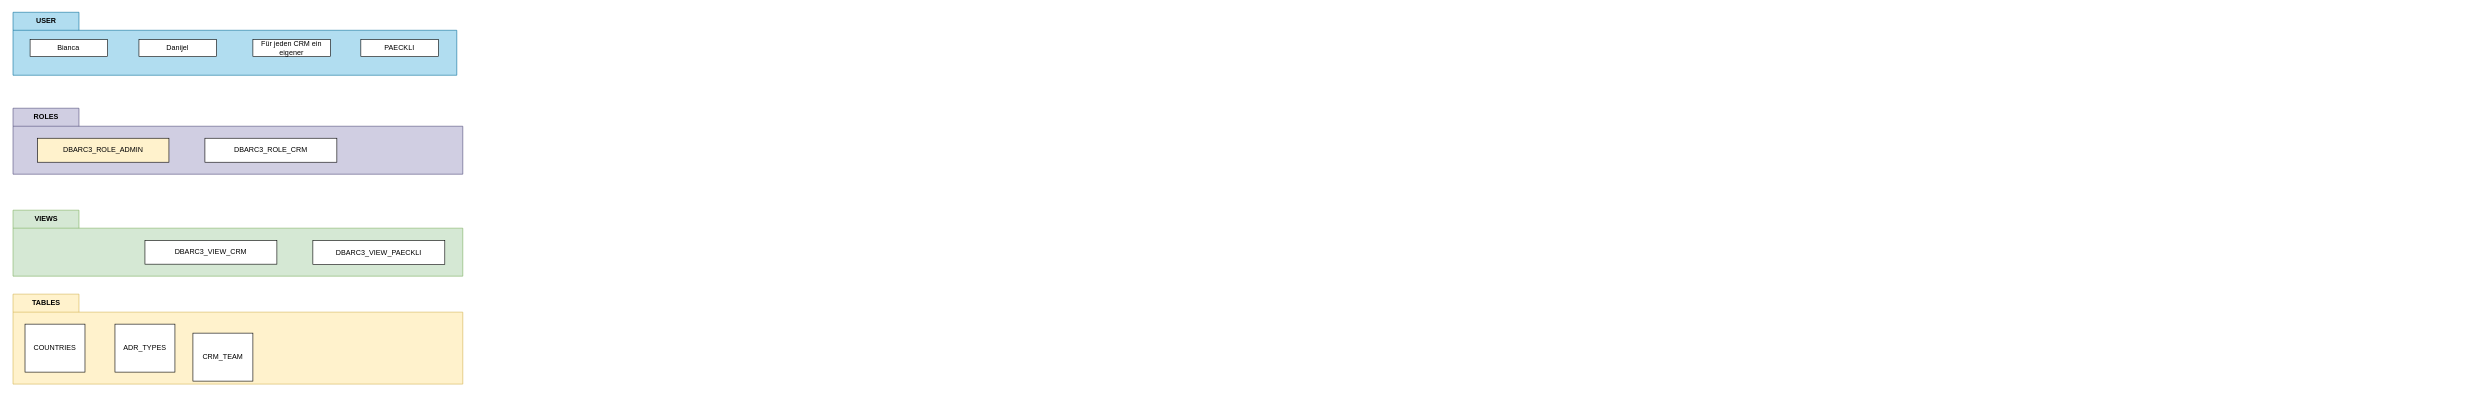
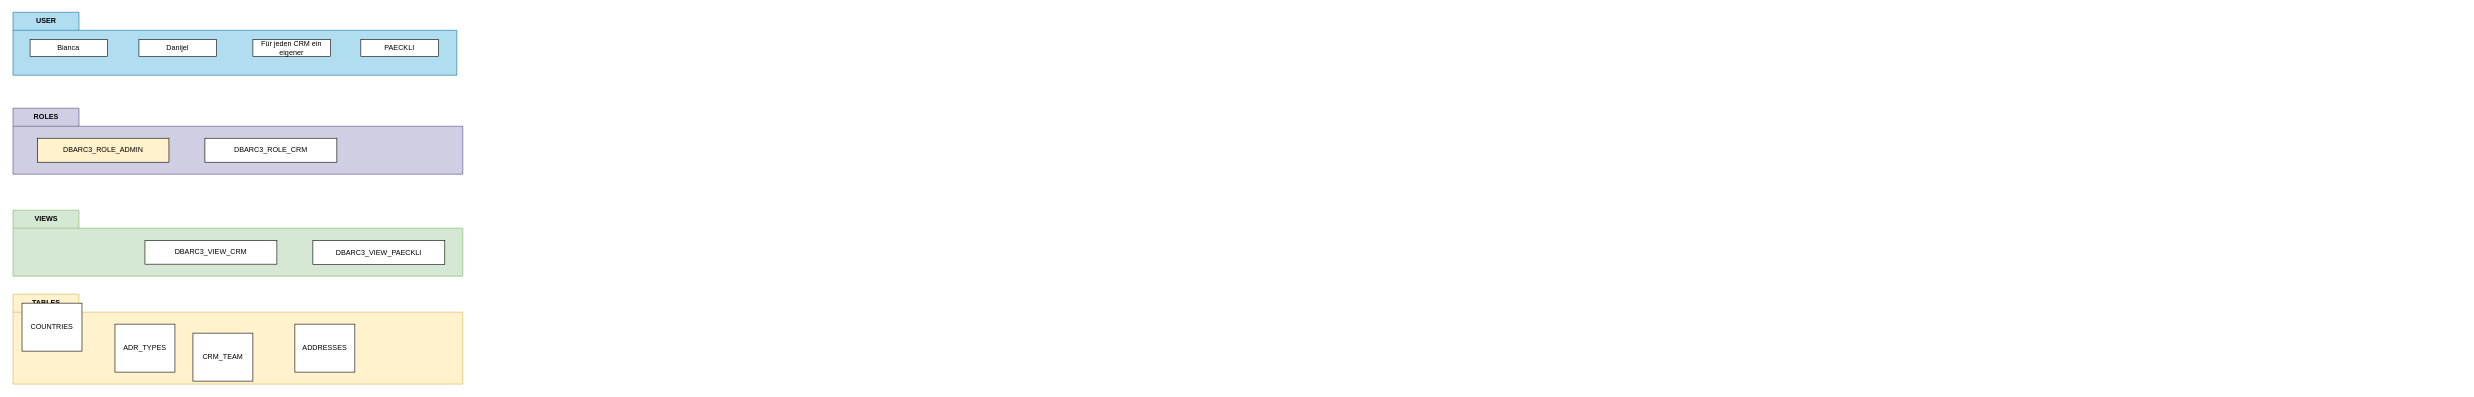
node "COUNTRIES": moved (54, 348) -> (51, 327)
node "ADDRESSES": added
